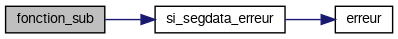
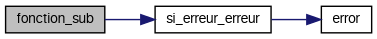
node "si_segdata_erreur": label "si_segdata_erreur" -> "si_erreur_erreur"
node "erreur": label "erreur" -> "error"
